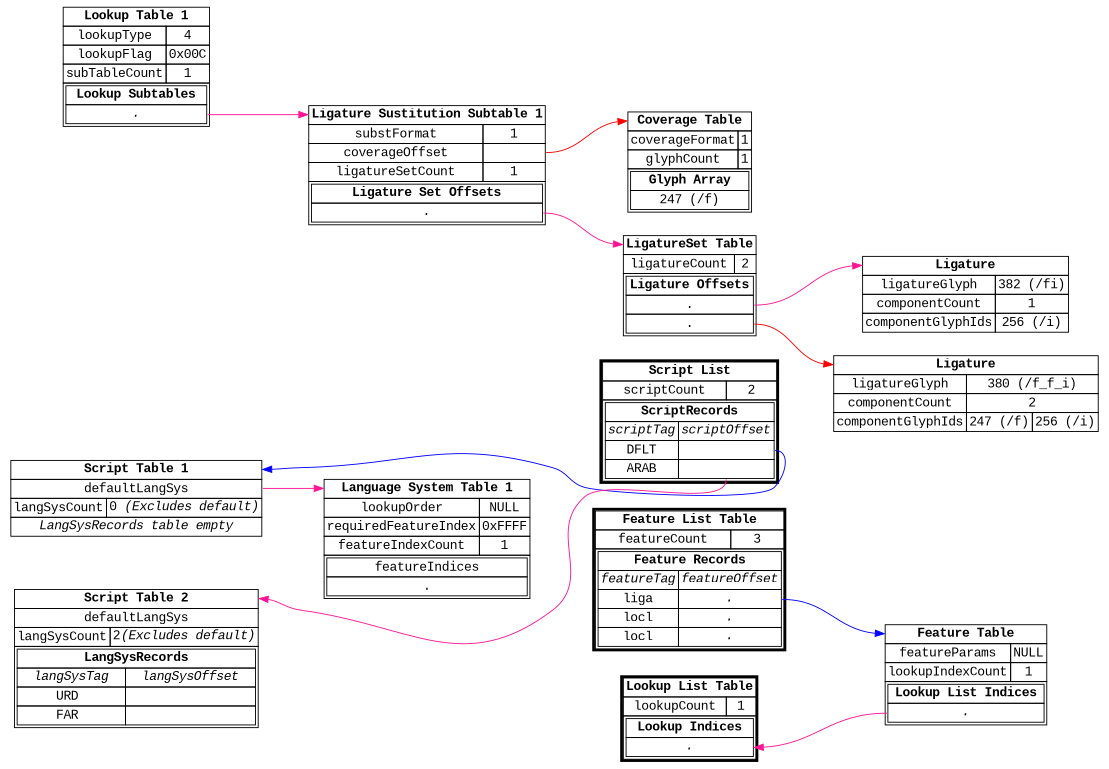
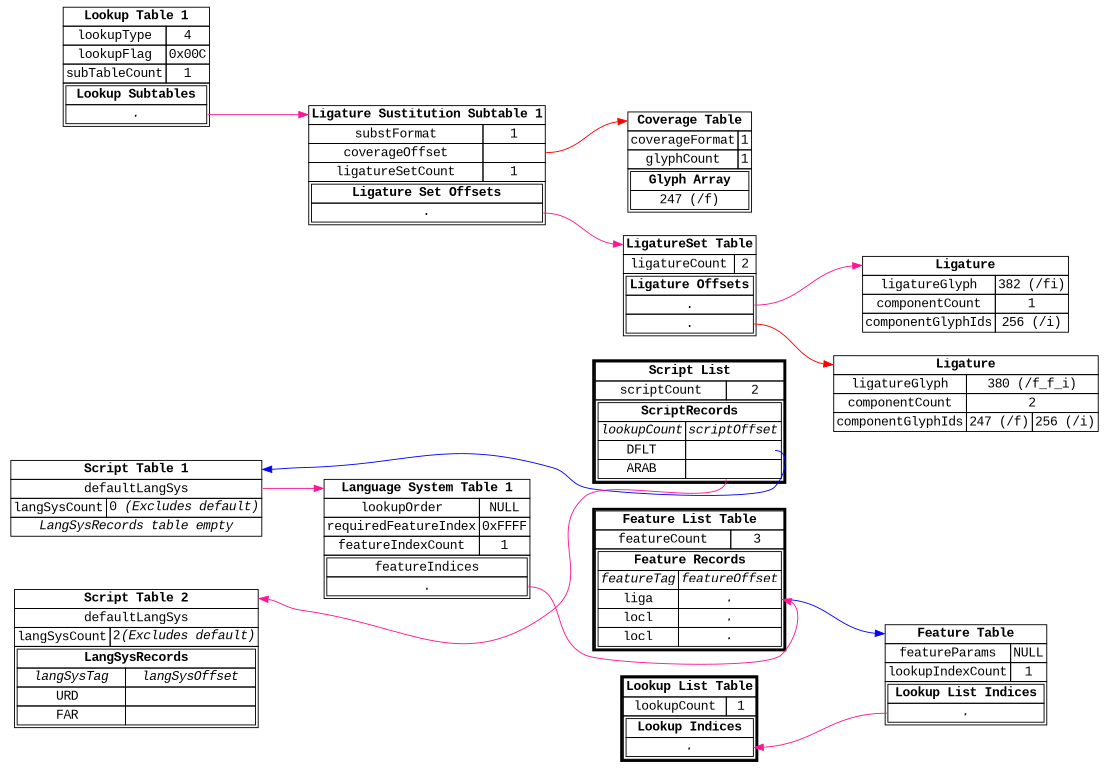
node "Script List": text "scriptTag" -> "lookupCount"
edge "Language System Table 1" -> "Feature List Table": added
